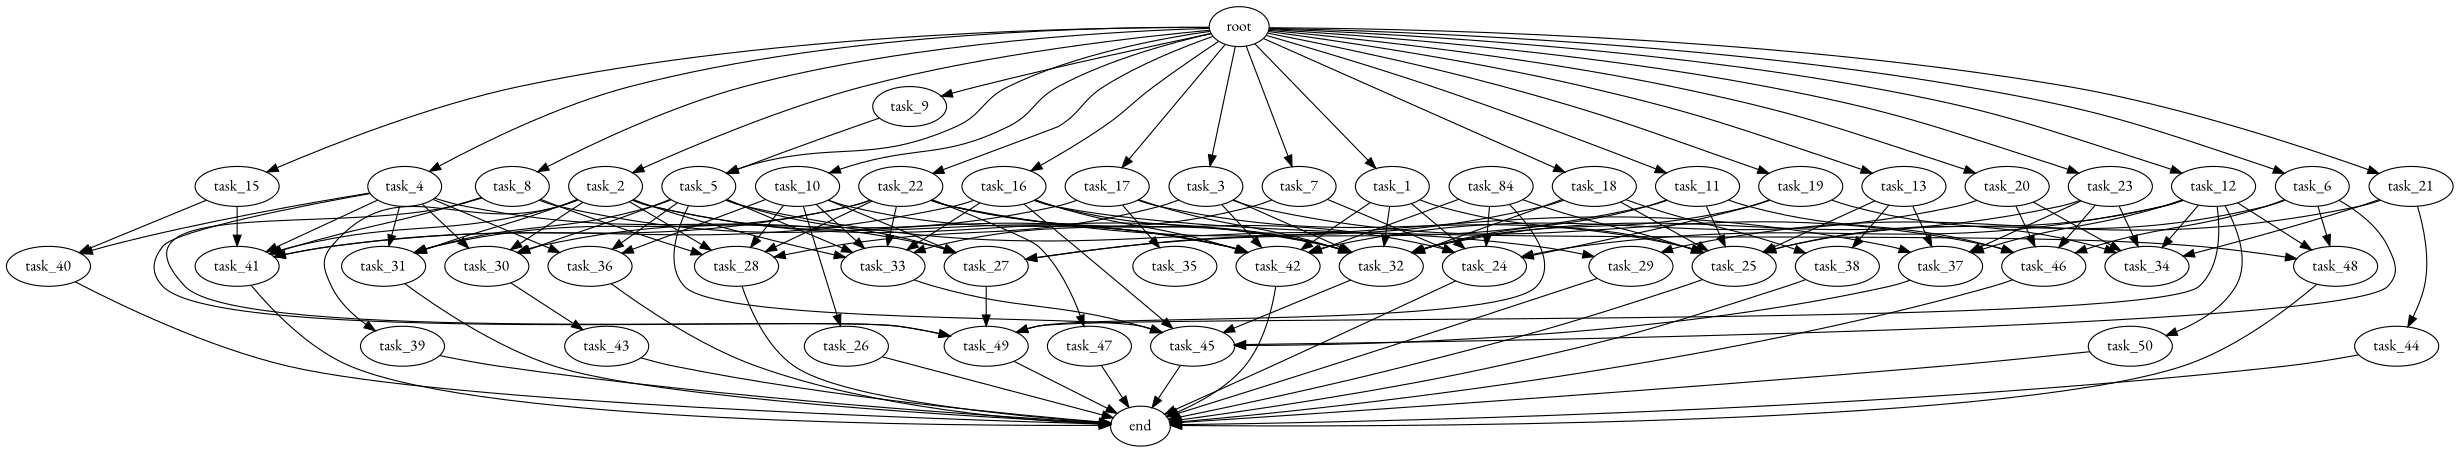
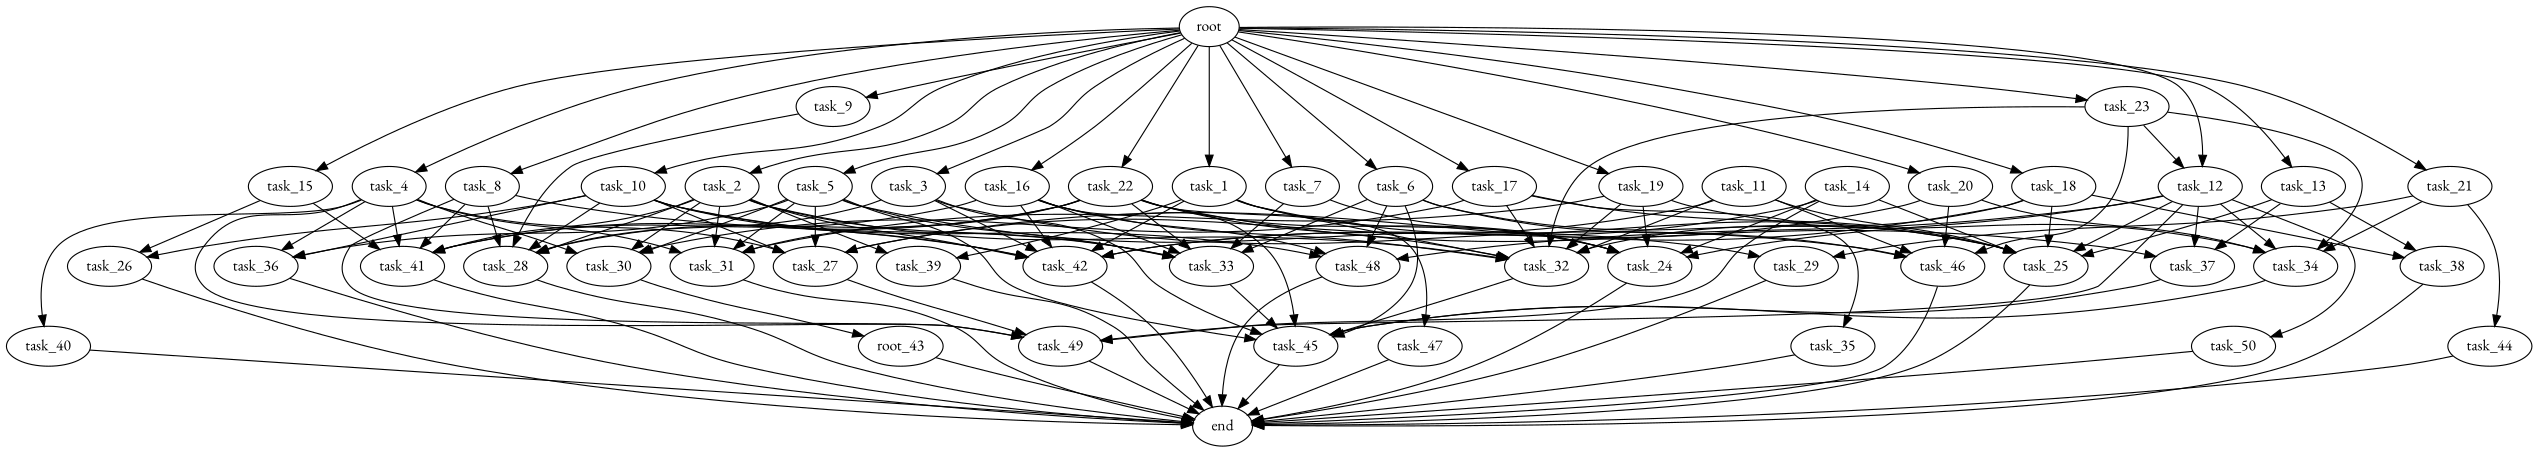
edge "root" -> "task_11": removed
edge "task_9" -> "task_5": now "task_9" -> "task_28"
node "task_84": label "task_84" -> "task_14"
edge "task_6" -> "task_33": added
edge "task_19" -> "task_31": added
edge "task_23" -> "task_37": now "task_23" -> "task_12"
edge "task_15" -> "task_40": now "task_15" -> "task_26"
edge "task_3" -> "task_32": now "task_3" -> "task_45"
edge "task_1" -> "task_39": added
edge "task_10" -> "task_48": added
edge "task_34" -> "task_45": added
node "task_43": label "task_43" -> "root_43"
edge "task_35" -> "end": added
